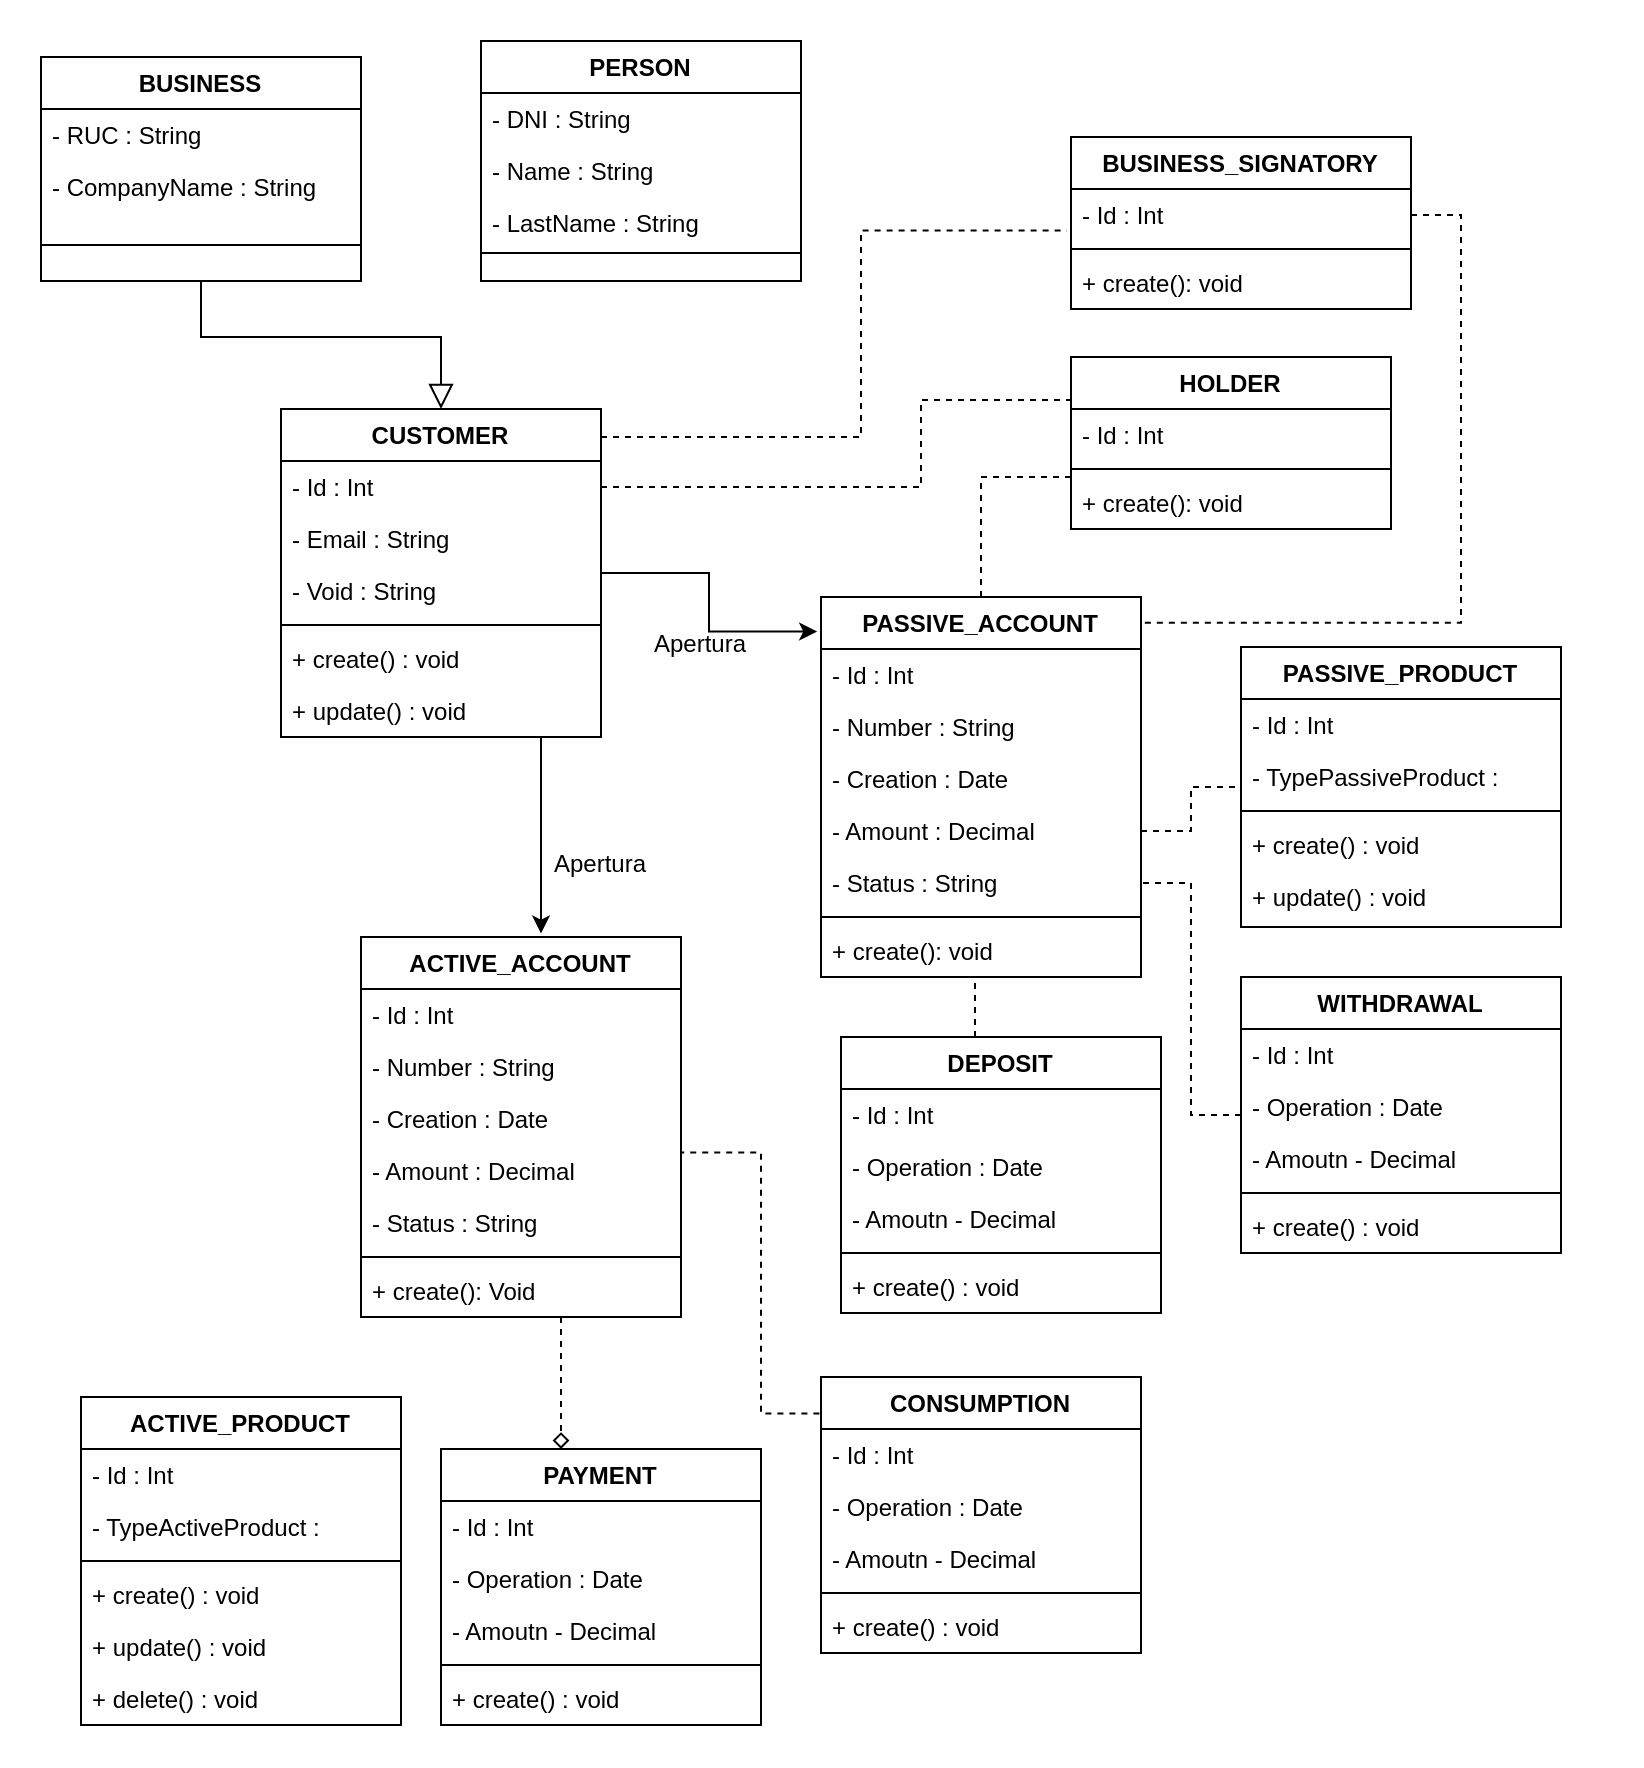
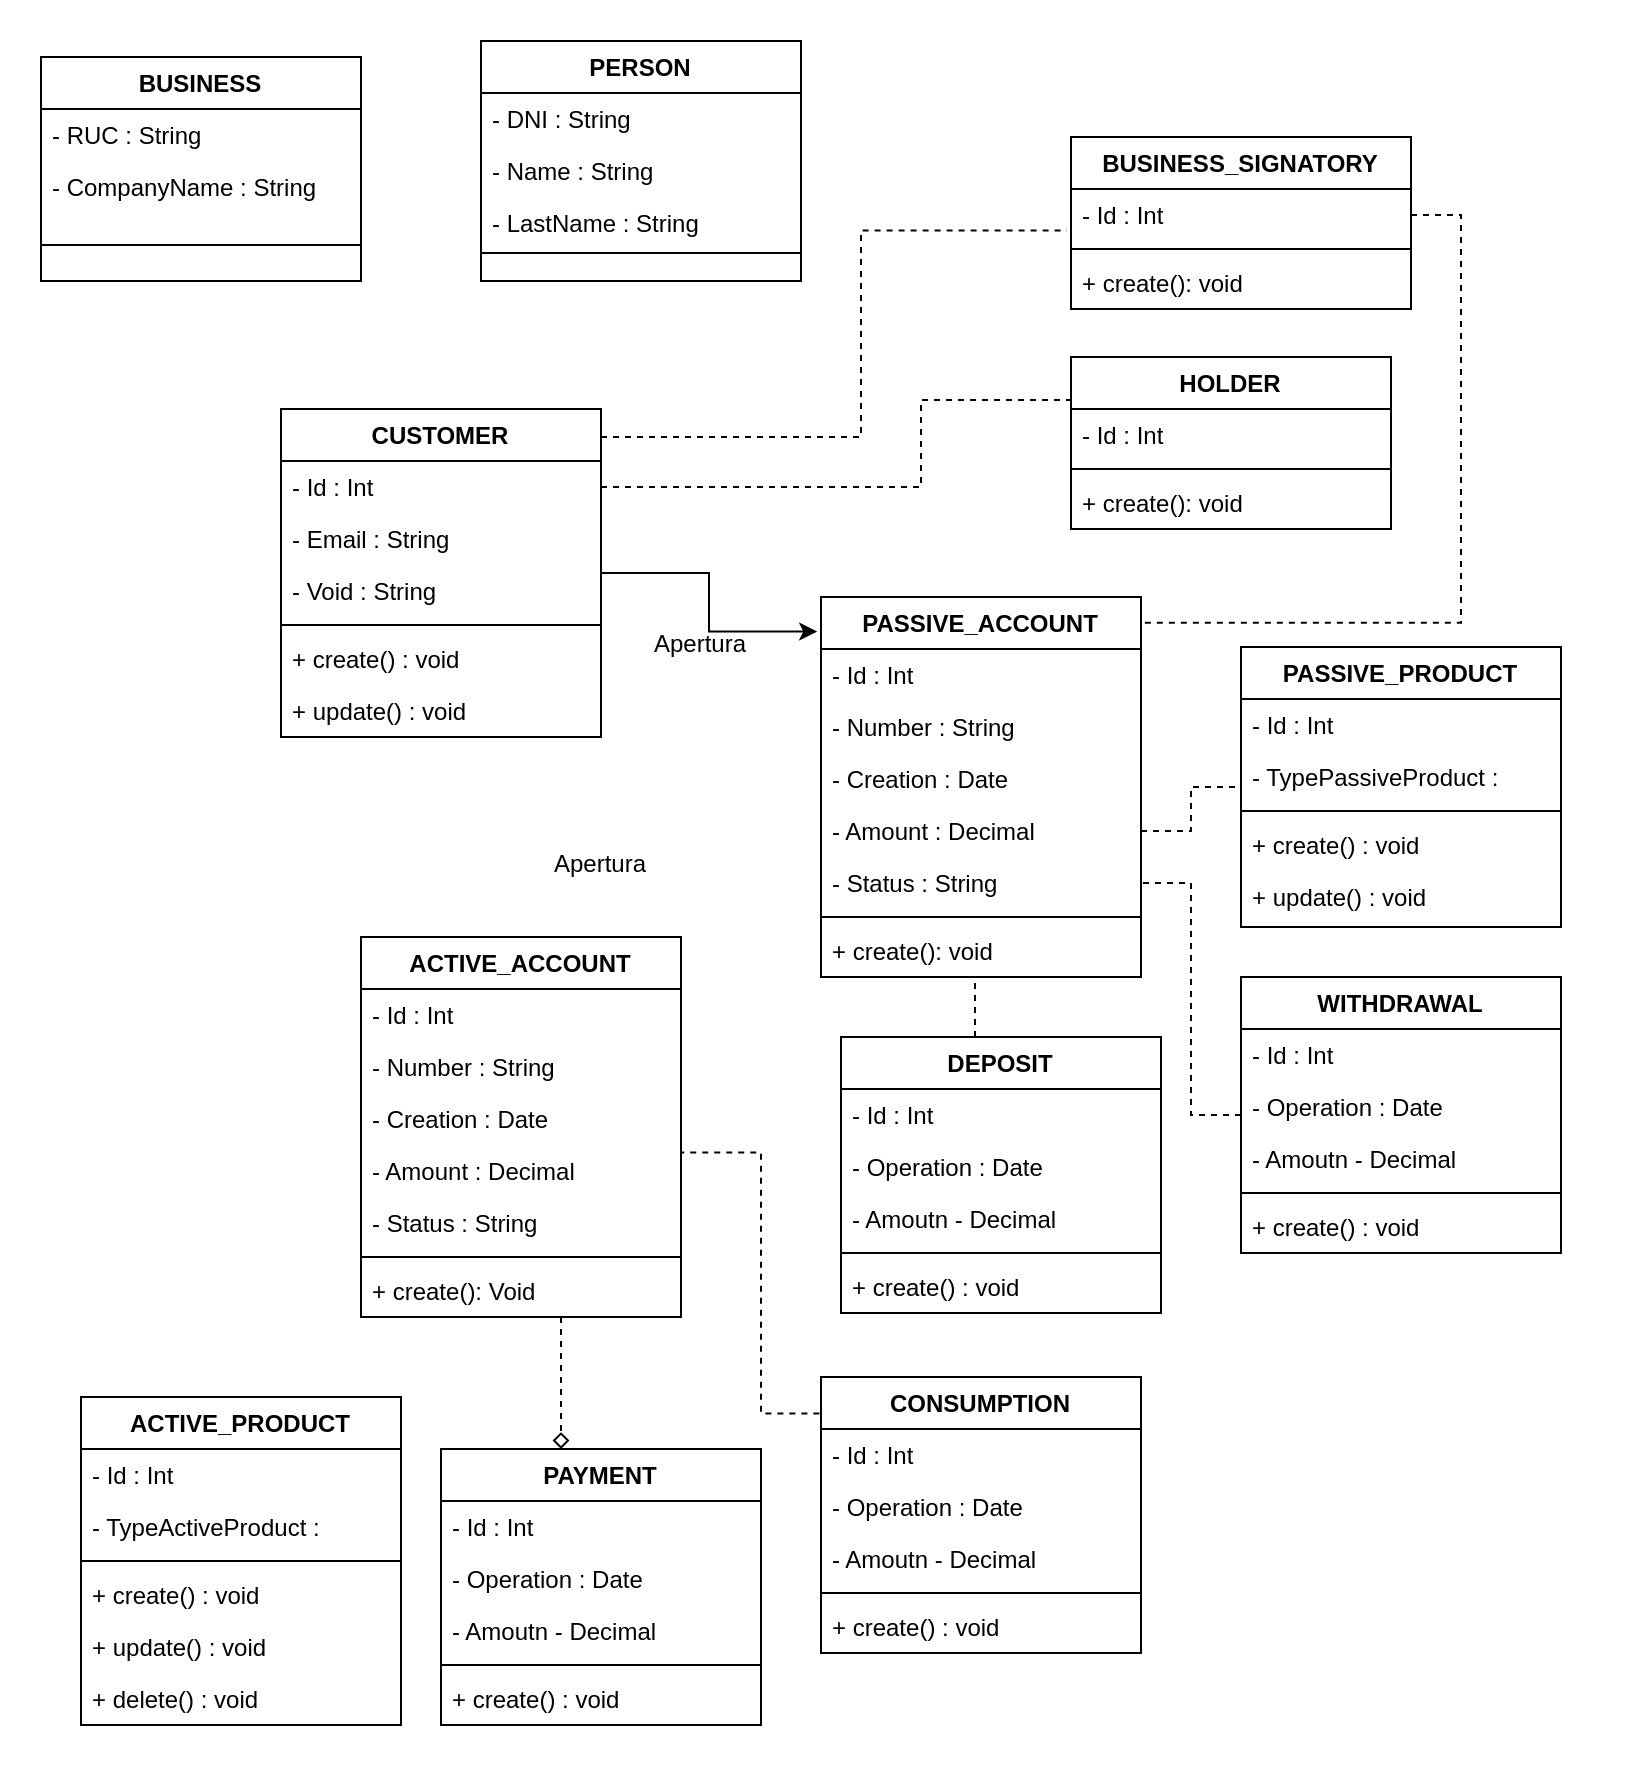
edge "BUSINESS" -> "CUSTOMER": removed
edge "HOLDER" -- "PASSIVE_ACCOUNT": removed
edge "CUSTOMER" -> "ACTIVE_ACCOUNT": removed
